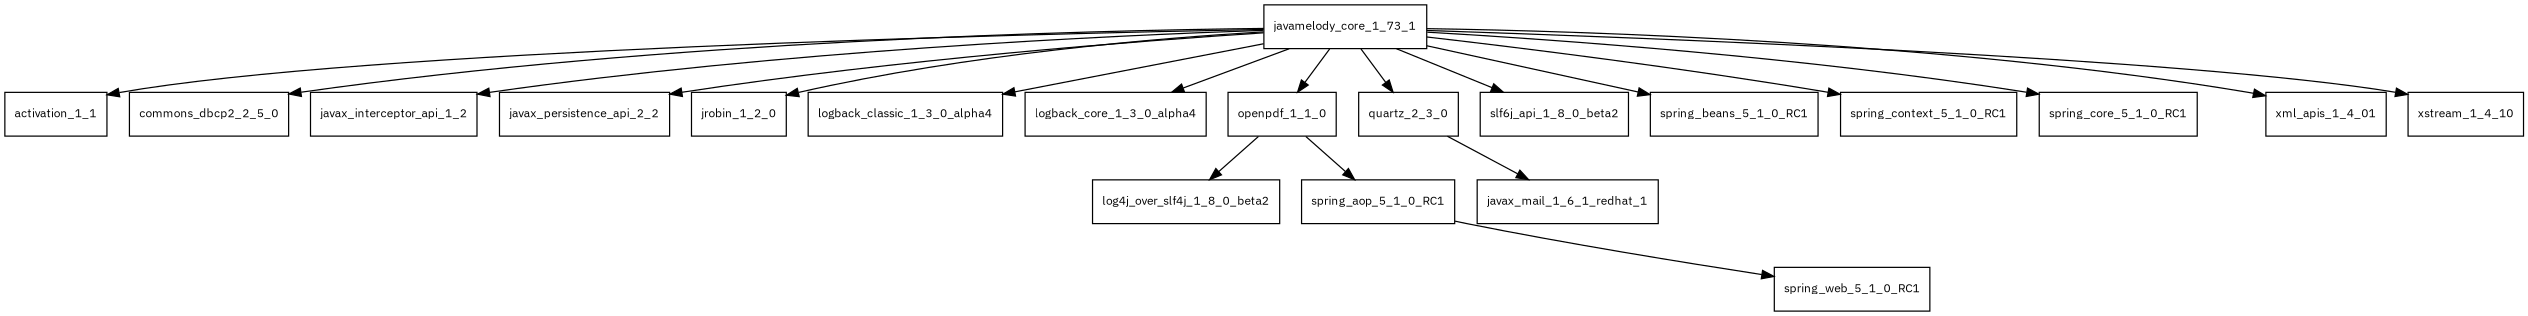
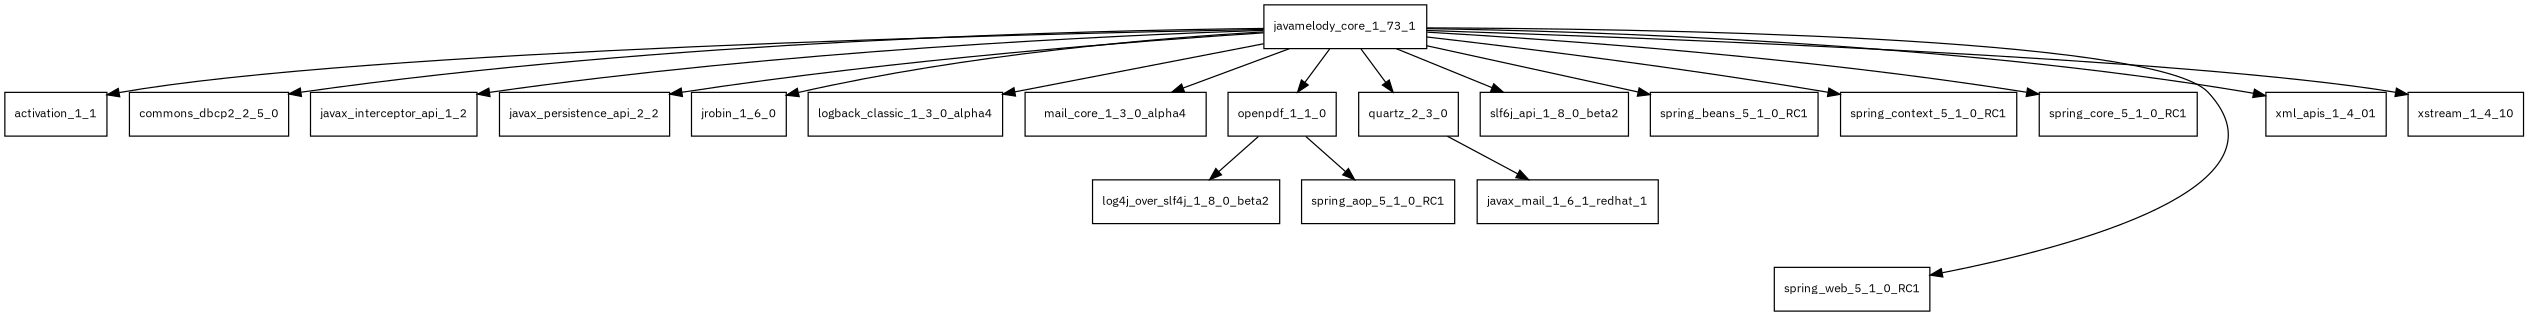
node "jrobin_1_2_0": label "jrobin_1_2_0" -> "jrobin_1_6_0"
node "logback_core_1_3_0_alpha4": label "logback_core_1_3_0_alpha4" -> "mail_core_1_3_0_alpha4"
edge "spring_aop_5_1_0_RC1" -> "spring_web_5_1_0_RC1": now "javamelody_core_1_73_1" -> "spring_web_5_1_0_RC1"
